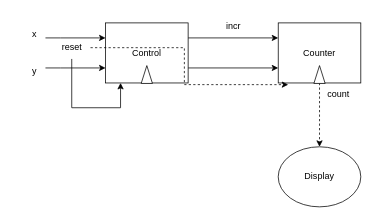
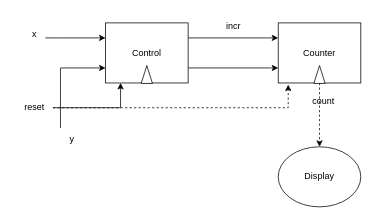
node "reset": moved (72, 48) -> (34, 108)
node "y": moved (34, 72) -> (72, 139)
node "count": moved (338, 94) -> (323, 102)
